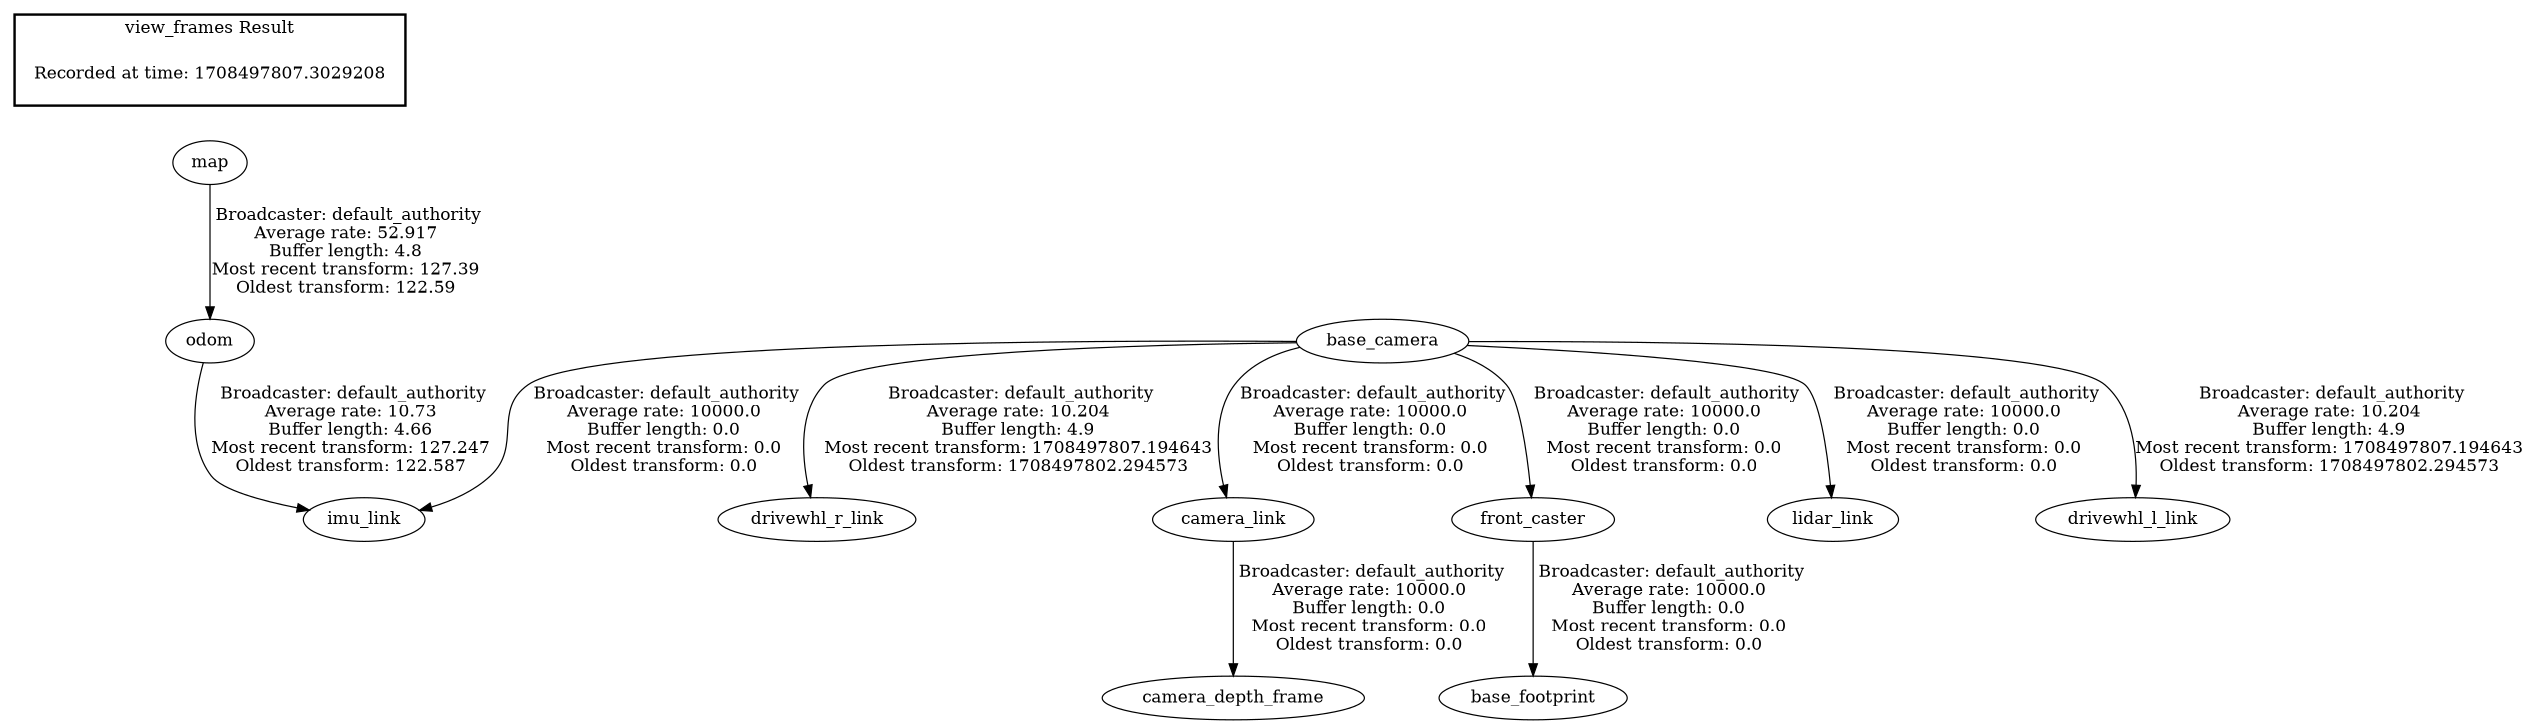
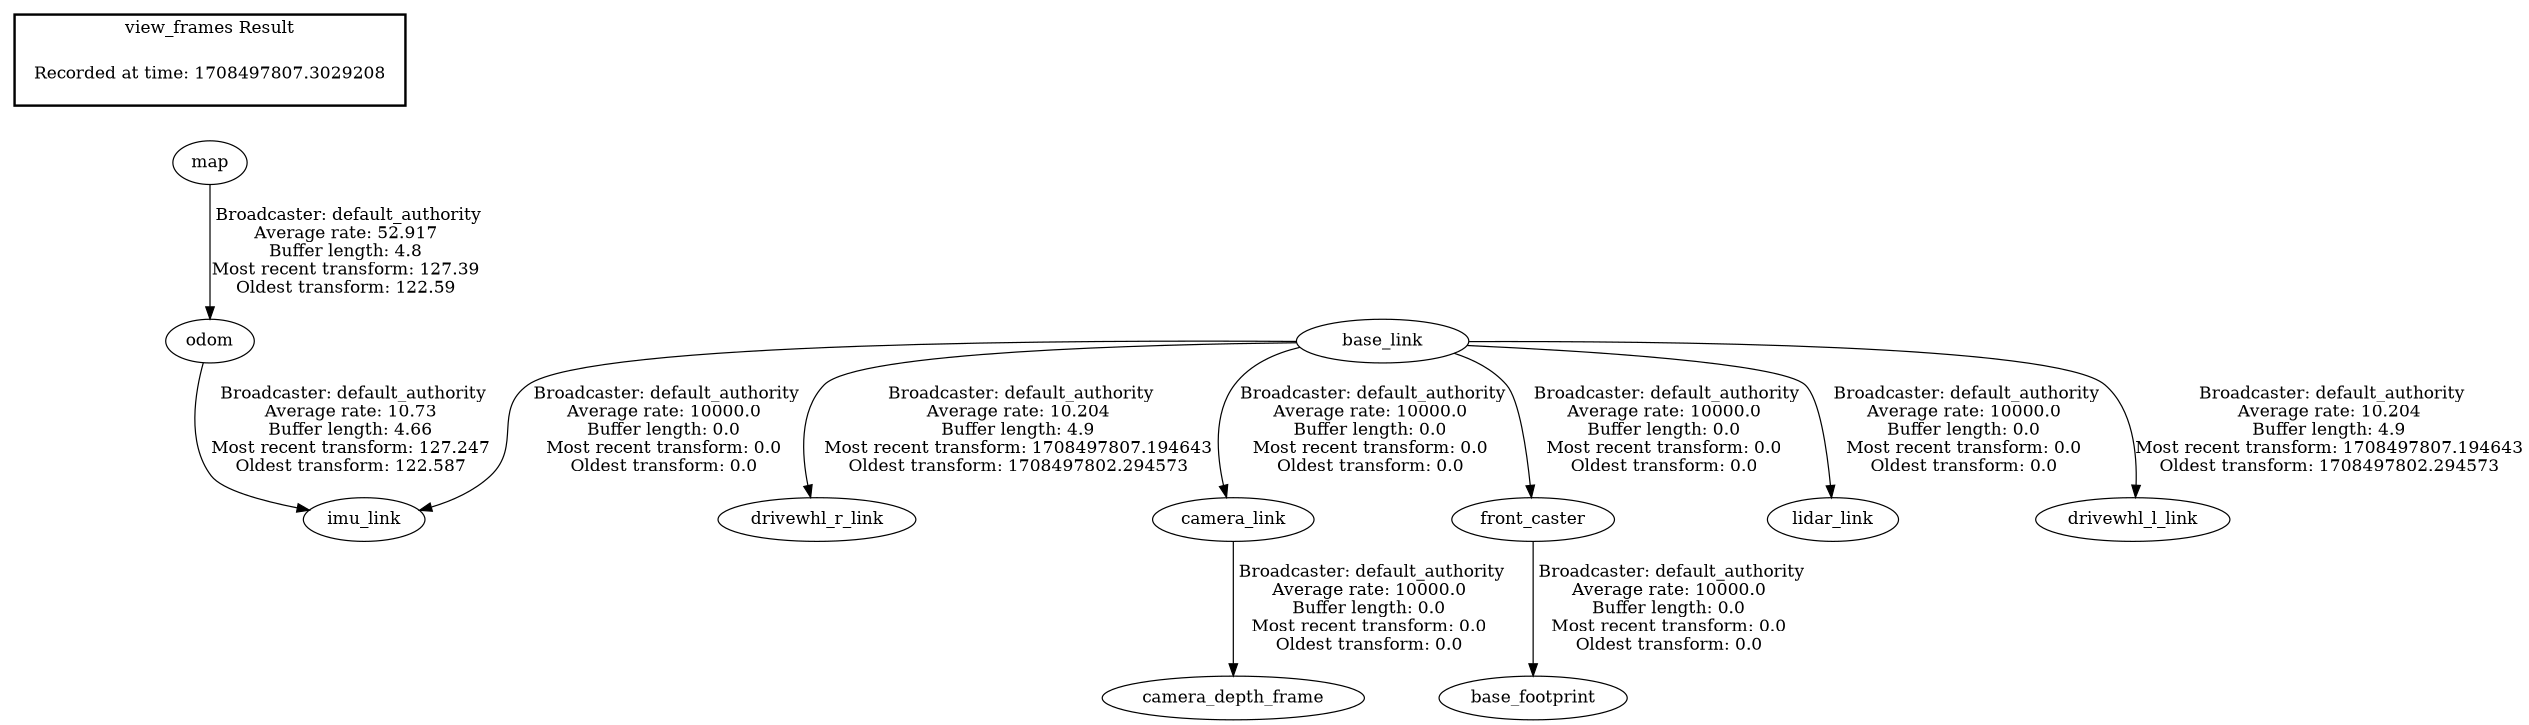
node "base_camera": label "base_camera" -> "base_link"
